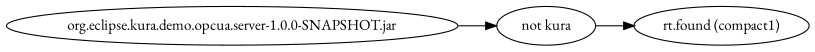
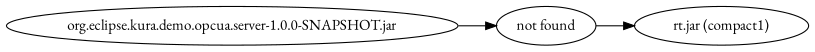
node "not kura": label "not kura" -> "not found"
node "rt.found (compact1)": label "rt.found (compact1)" -> "rt.jar (compact1)"
